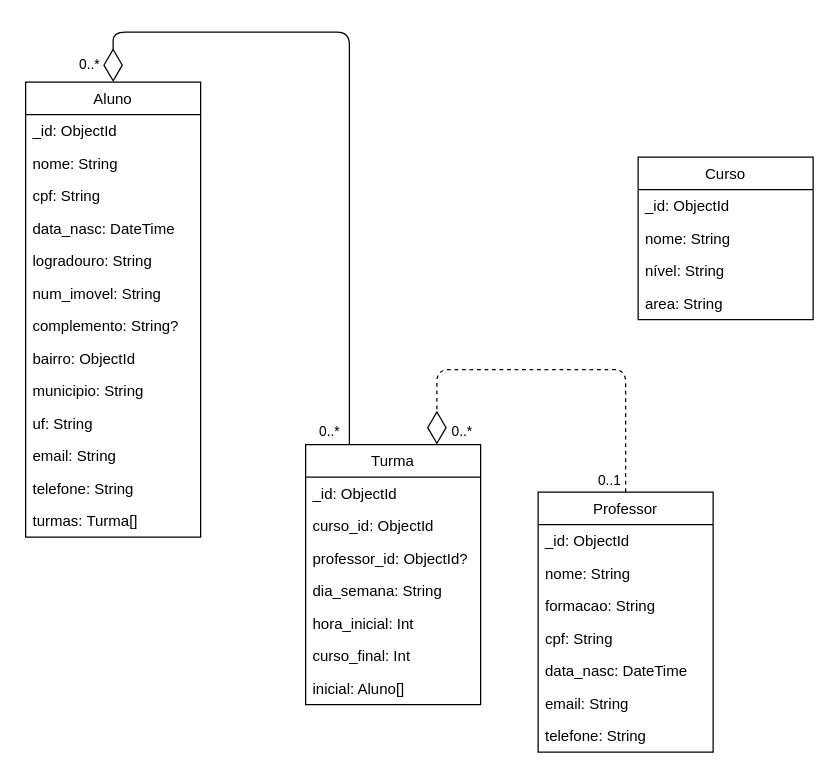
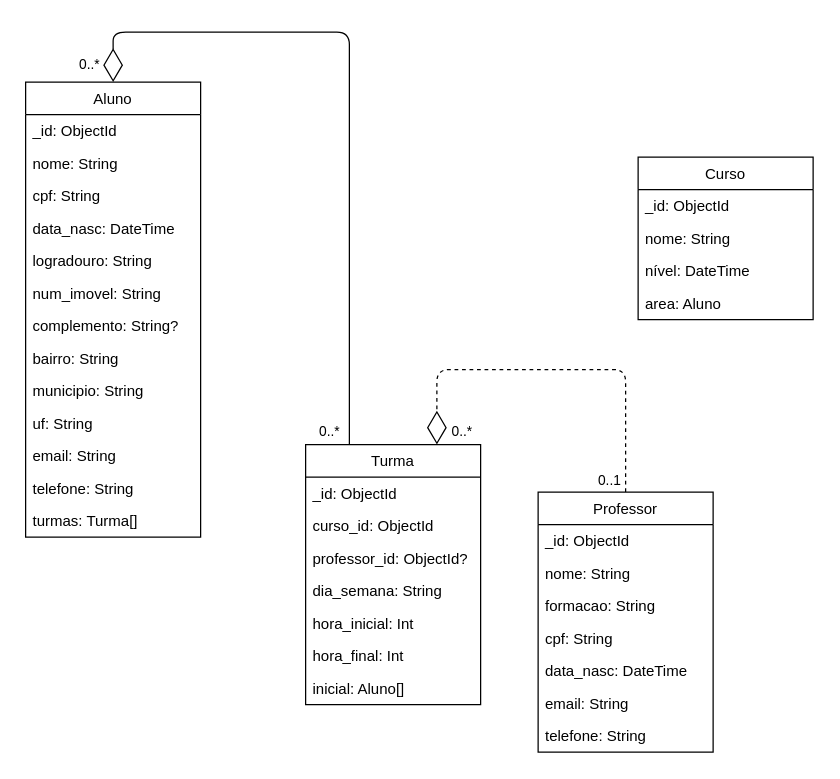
node "nível: String": label "nível: String" -> "nível: DateTime"
node "area: String": label "area: String" -> "area: Aluno"
node "bairro: ObjectId": label "bairro: ObjectId" -> "bairro: String"
node "curso_final: Int": label "curso_final: Int" -> "hora_final: Int"
